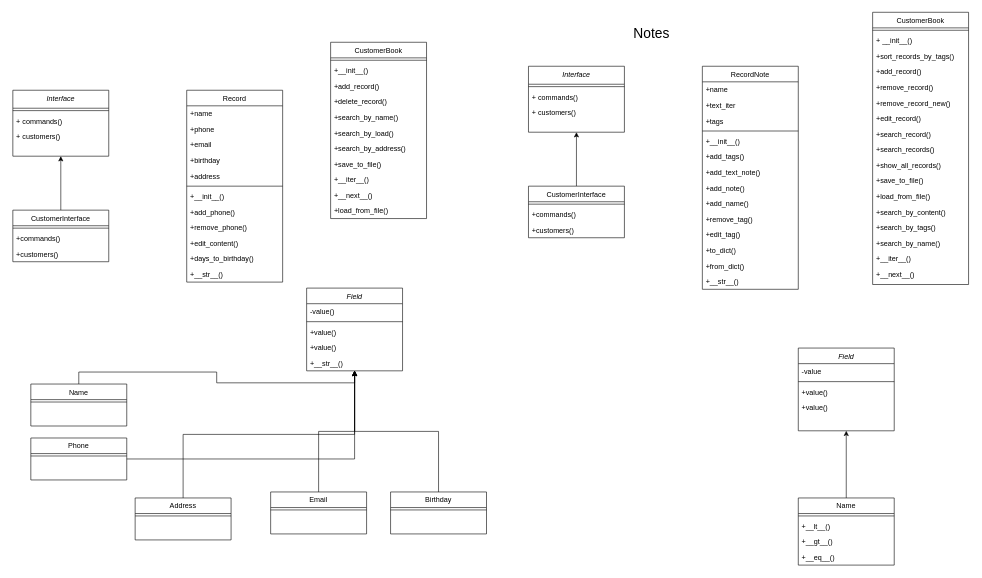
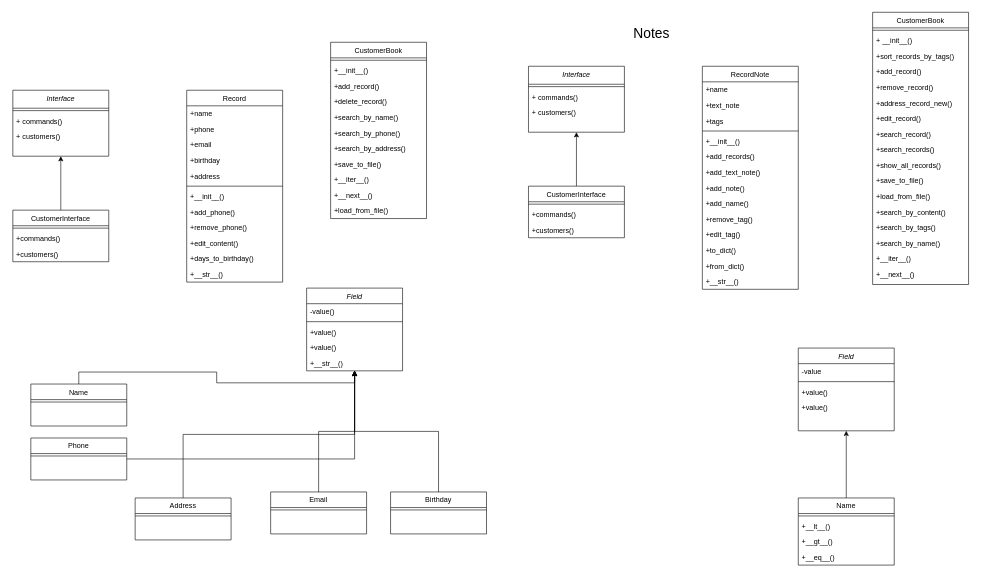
node "+remove_record_new()": label "+remove_record_new()" -> "+address_record_new()"
node "+text_iter": label "+text_iter" -> "+text_note"
node "+search_by_load()": label "+search_by_load()" -> "+search_by_phone()"
node "+add_tags()": label "+add_tags()" -> "+add_records()"
